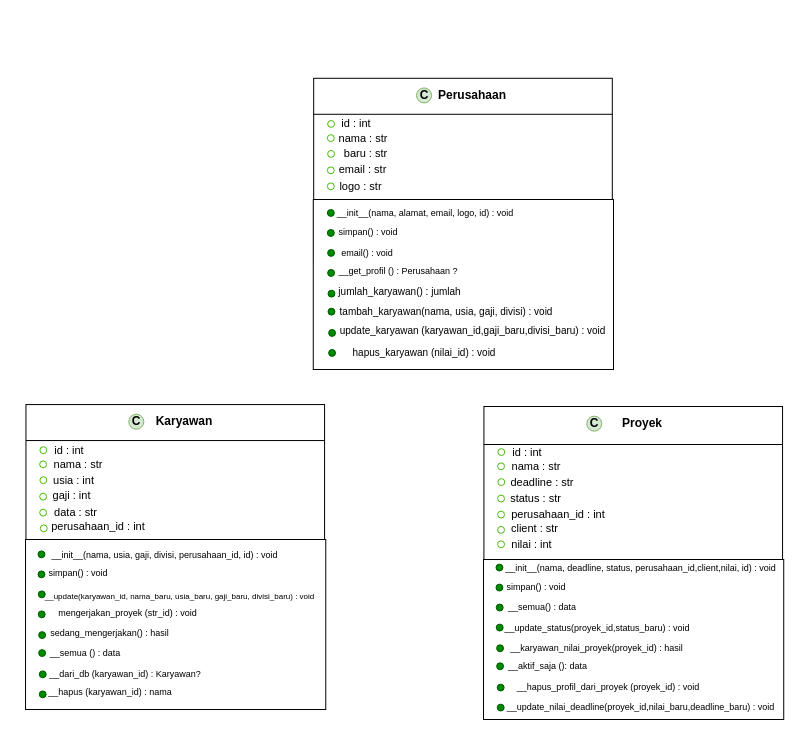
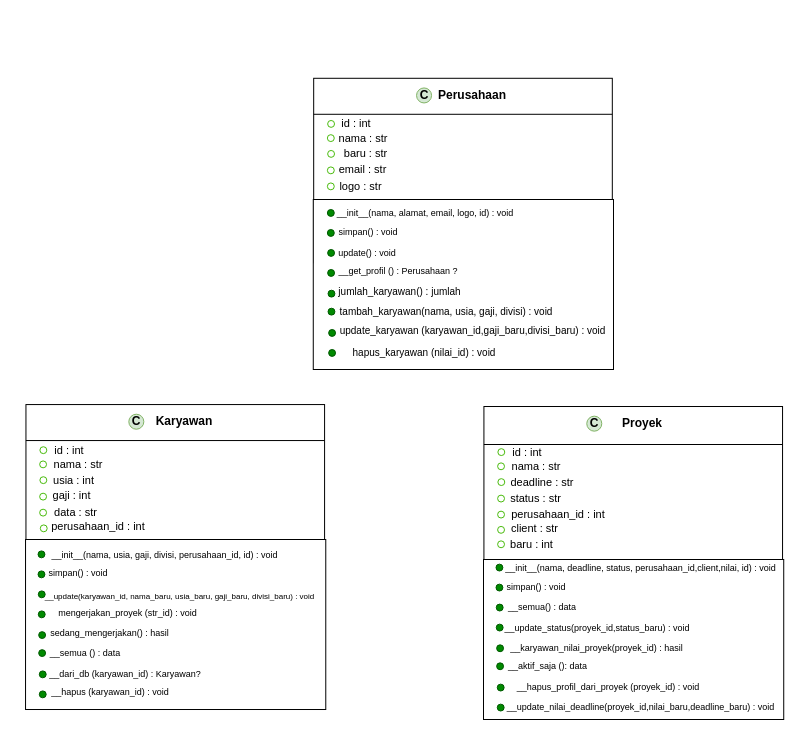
node "email() : void": label "email() : void" -> "update() : void"
node "nilai : int": label "nilai : int" -> "baru : int"
node "__hapus (karyawan_id) : nama": label "__hapus (karyawan_id) : nama" -> "__hapus (karyawan_id) : void"
